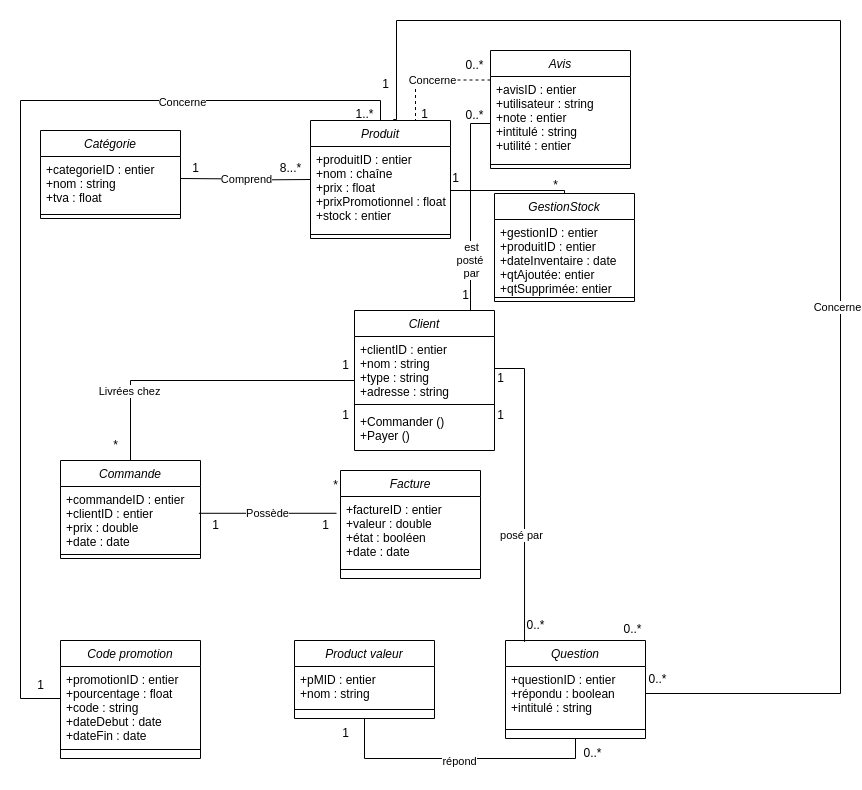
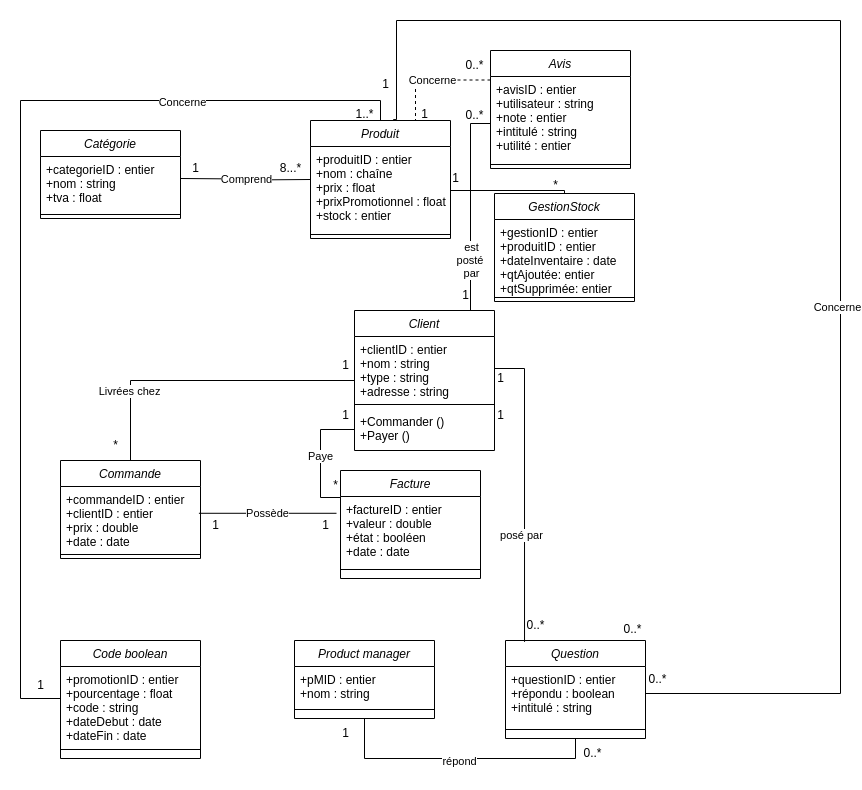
edge "+Commander () +Payer ()" -- "Facture": added, label "Paye"
node "Code promotion": label "Code promotion" -> "Code boolean"
node "Product valeur": label "Product valeur" -> "Product manager"
